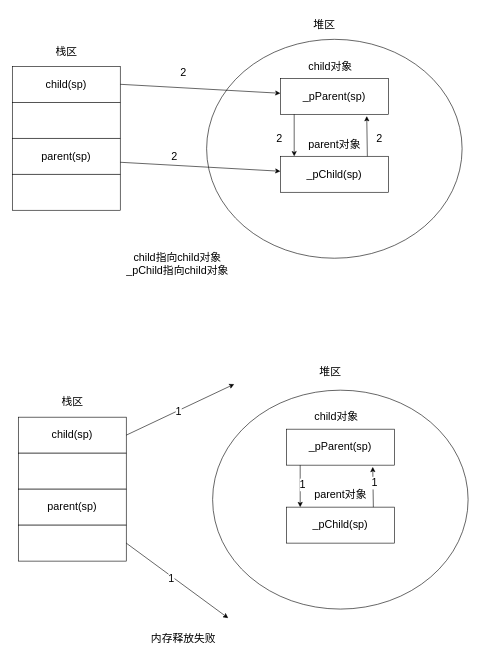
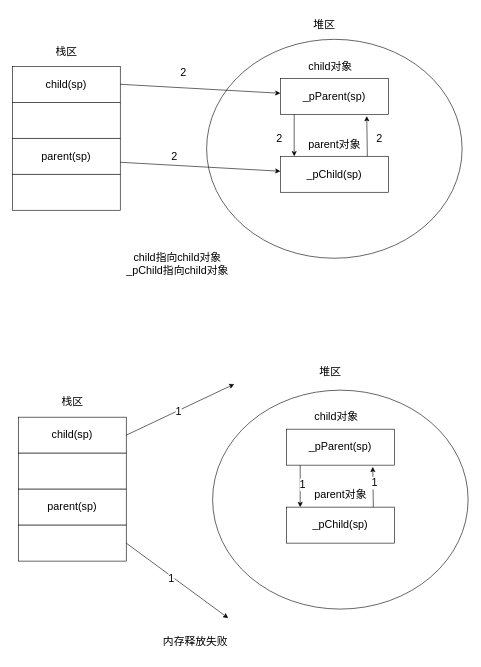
node "内存释放失败": moved (183, 639) -> (195, 642)
